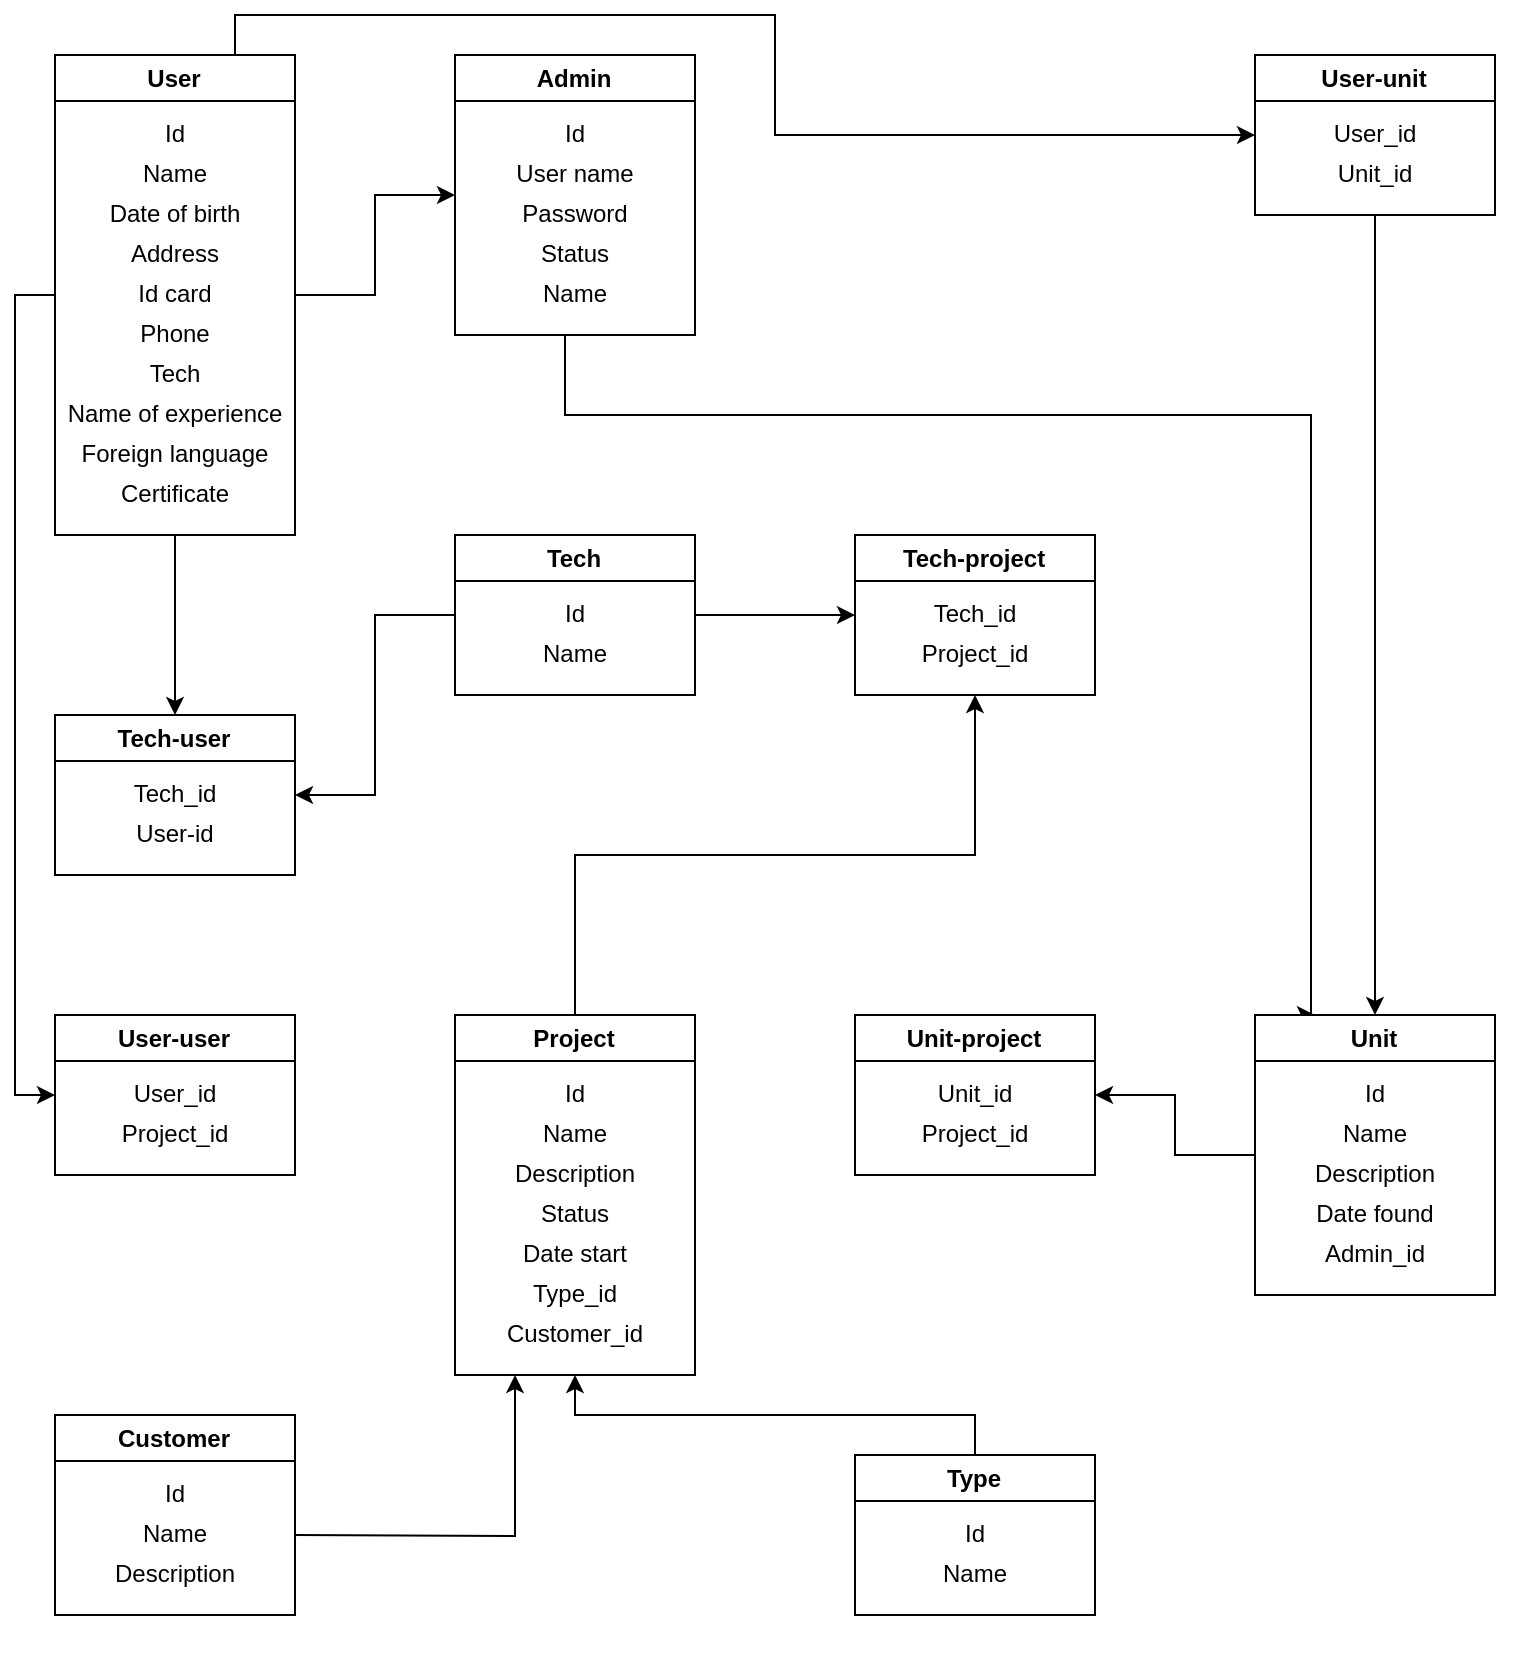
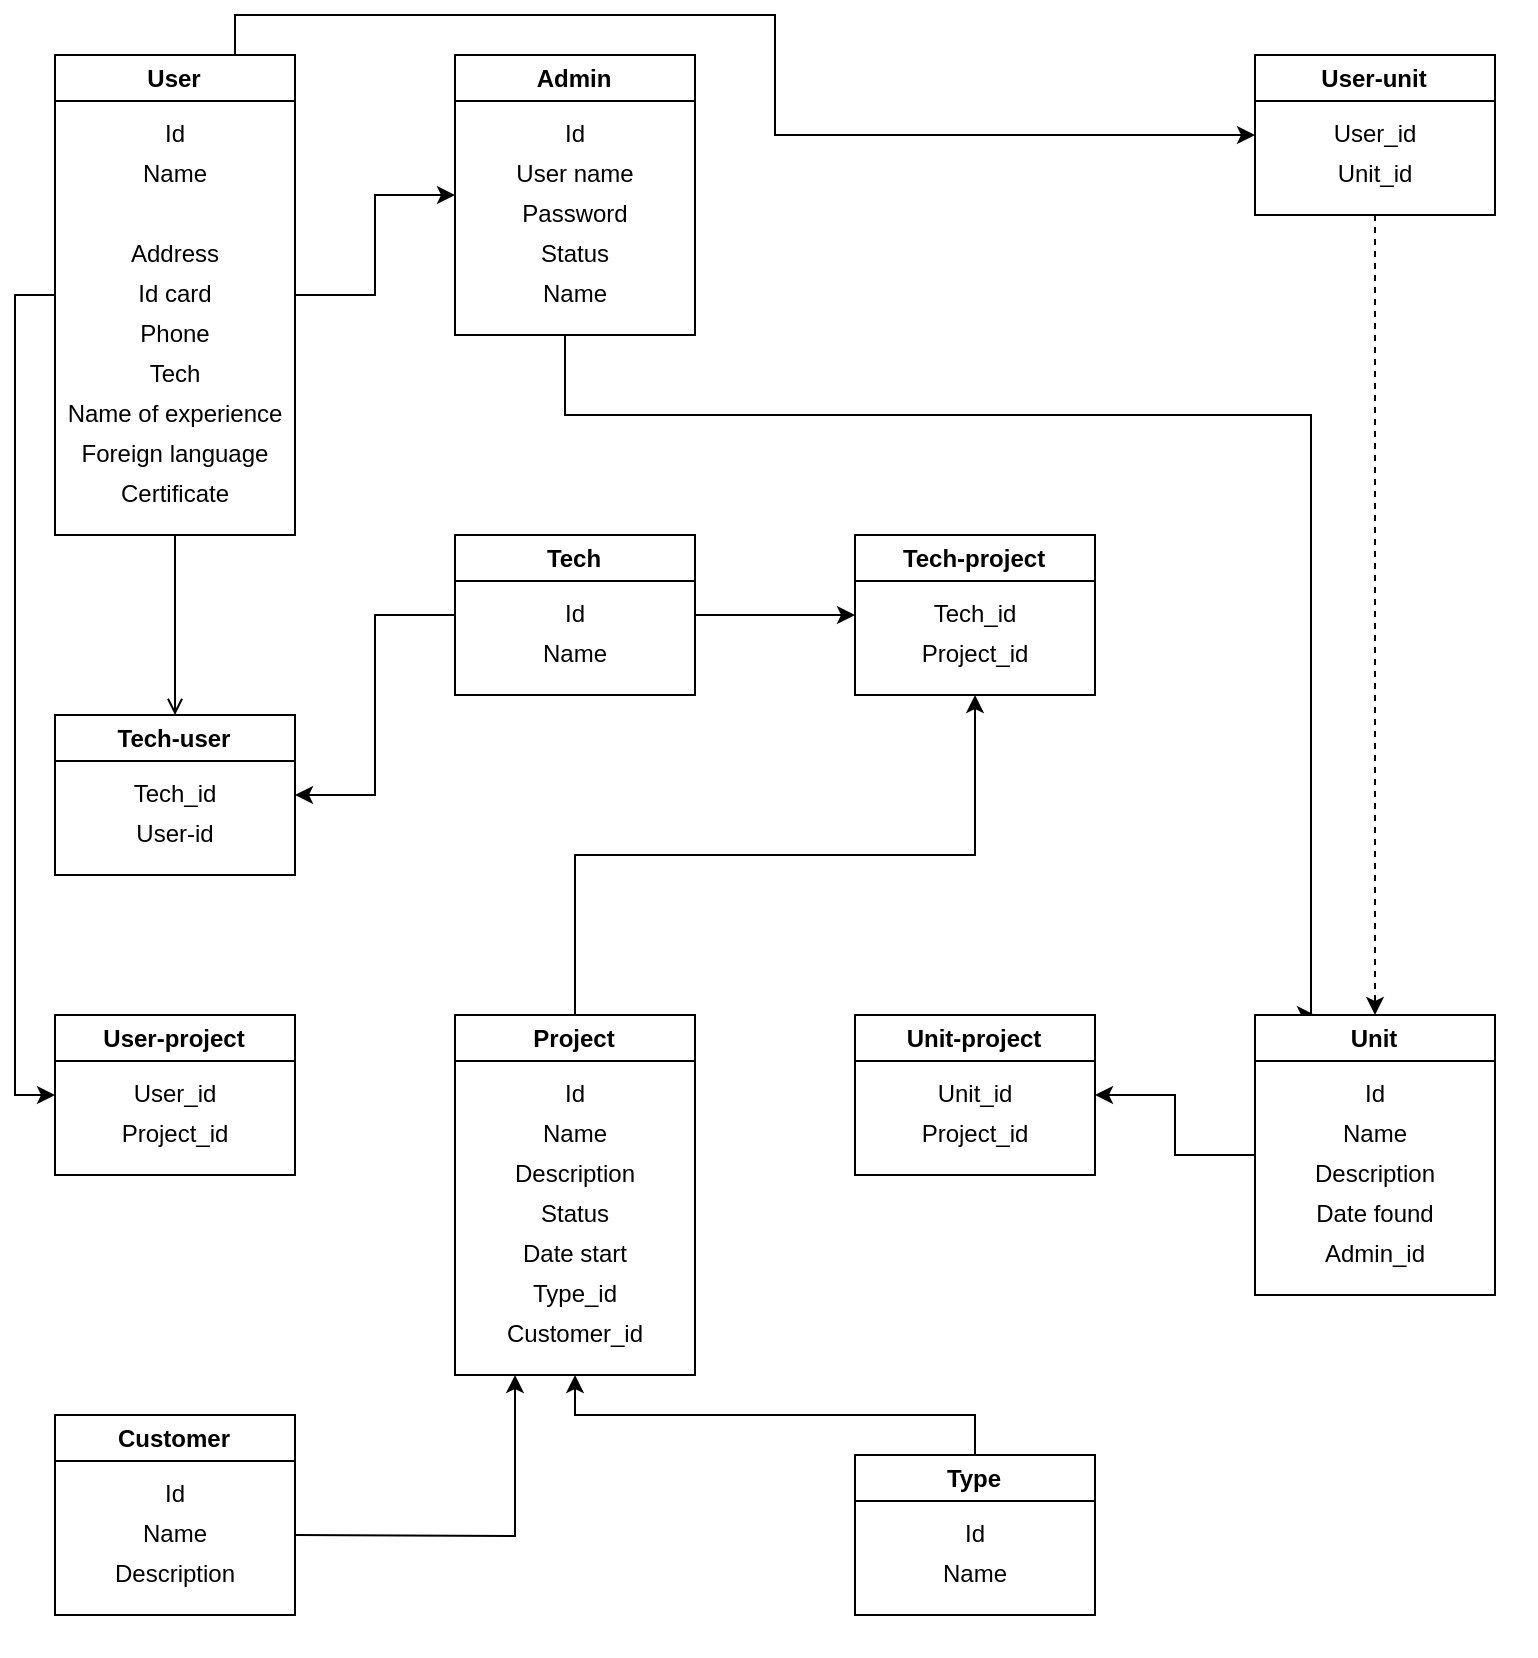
node "Date of birth": removed
edge "User-unit" -> "Unit": style solid -> dashed
edge "User" -> "Tech-user": arrowhead classic -> open
node "User-user": label "User-user" -> "User-project"
